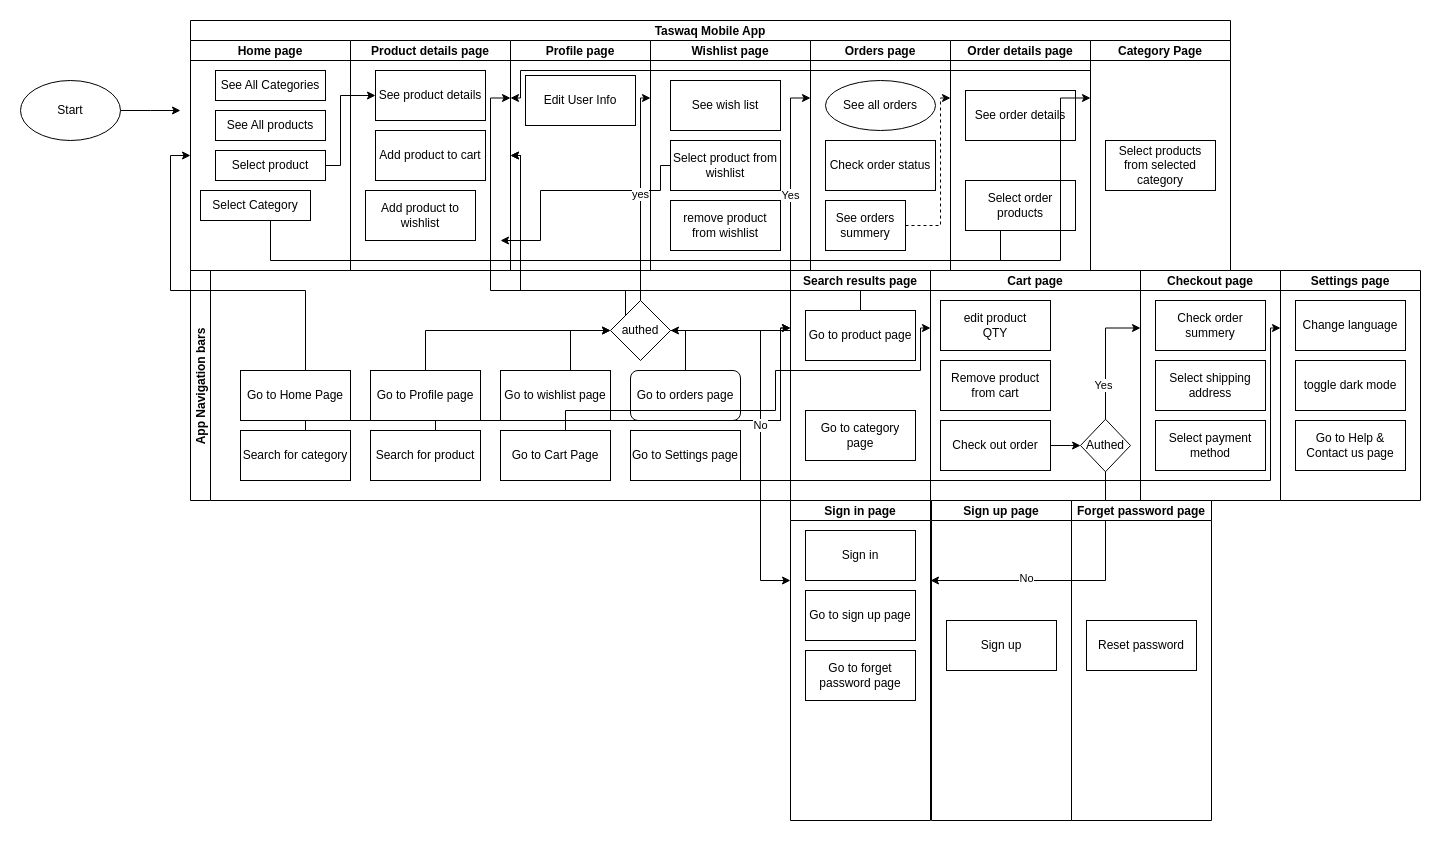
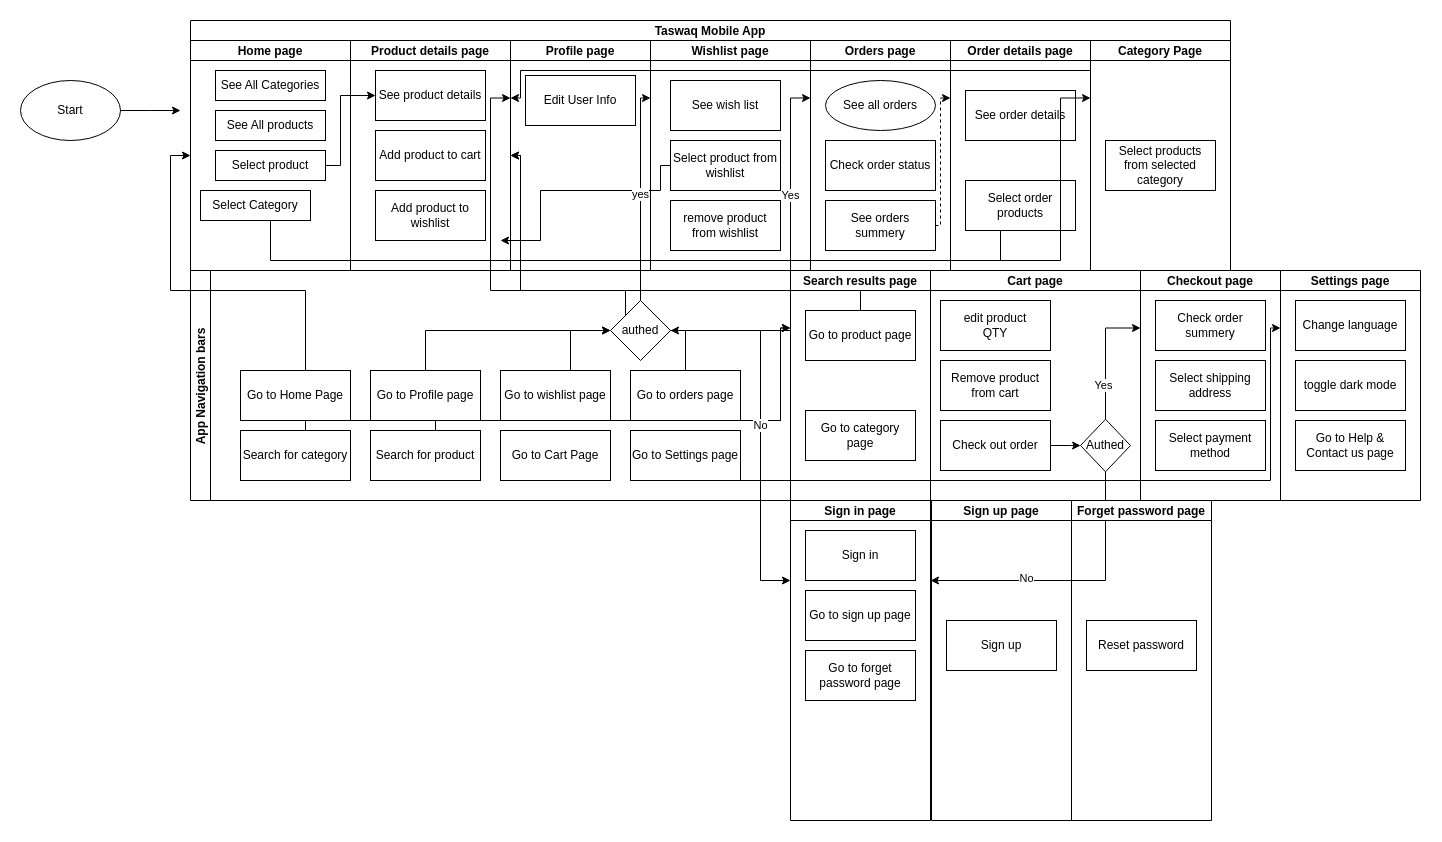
node "Add product to wishlist": moved (421, 216) -> (431, 216)
node "See orders summery": size 80x50 -> 110x50
node "Go to orders page": shape rounded rectangle -> rectangle
edge "Go to Cart Page" -> "Cart page": removed
